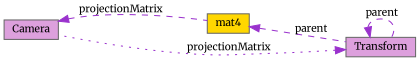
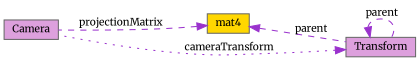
edge "mat4" -> "Camera": reversed
edge "Camera" -> "Transform": label " projectionMatrix" -> " cameraTransform"
